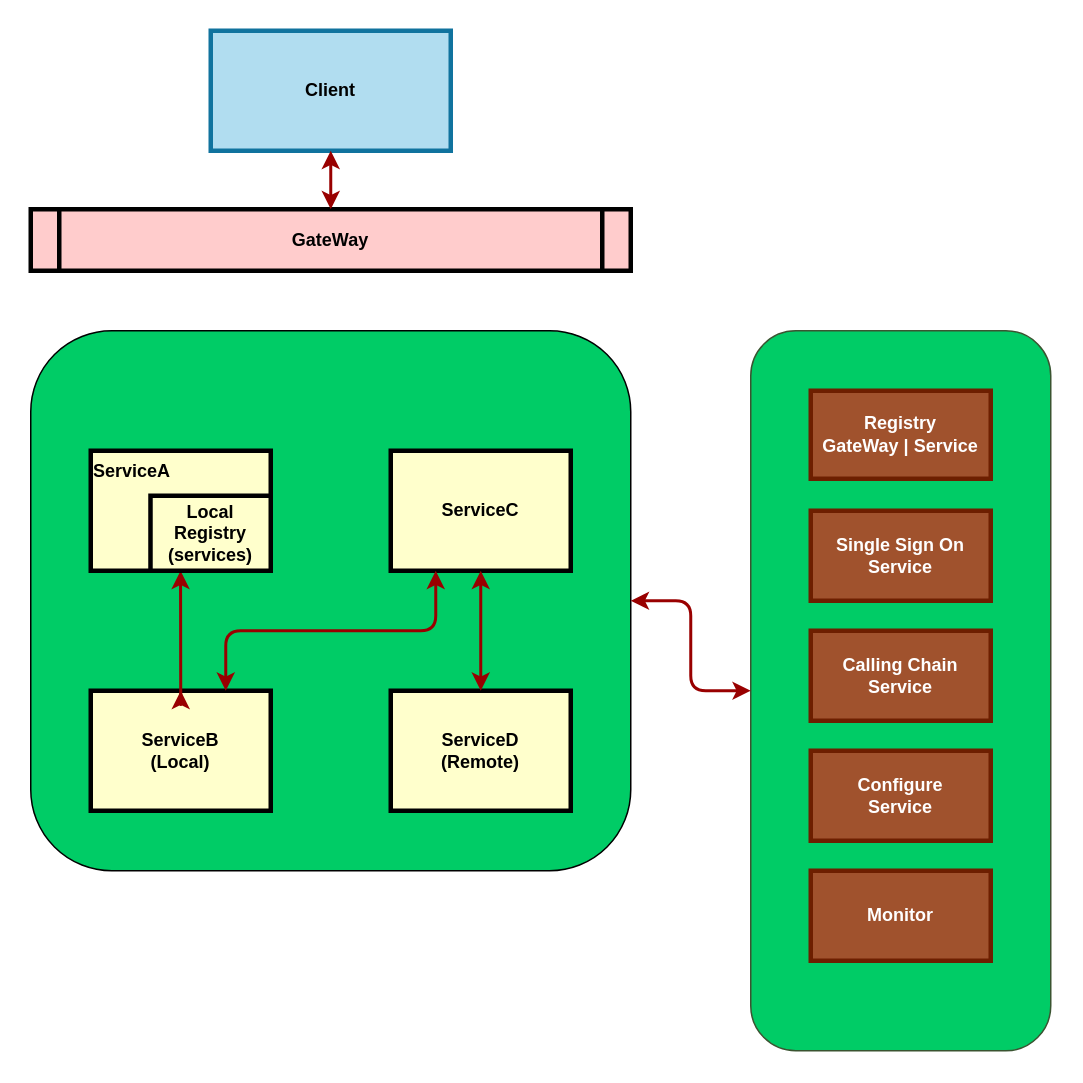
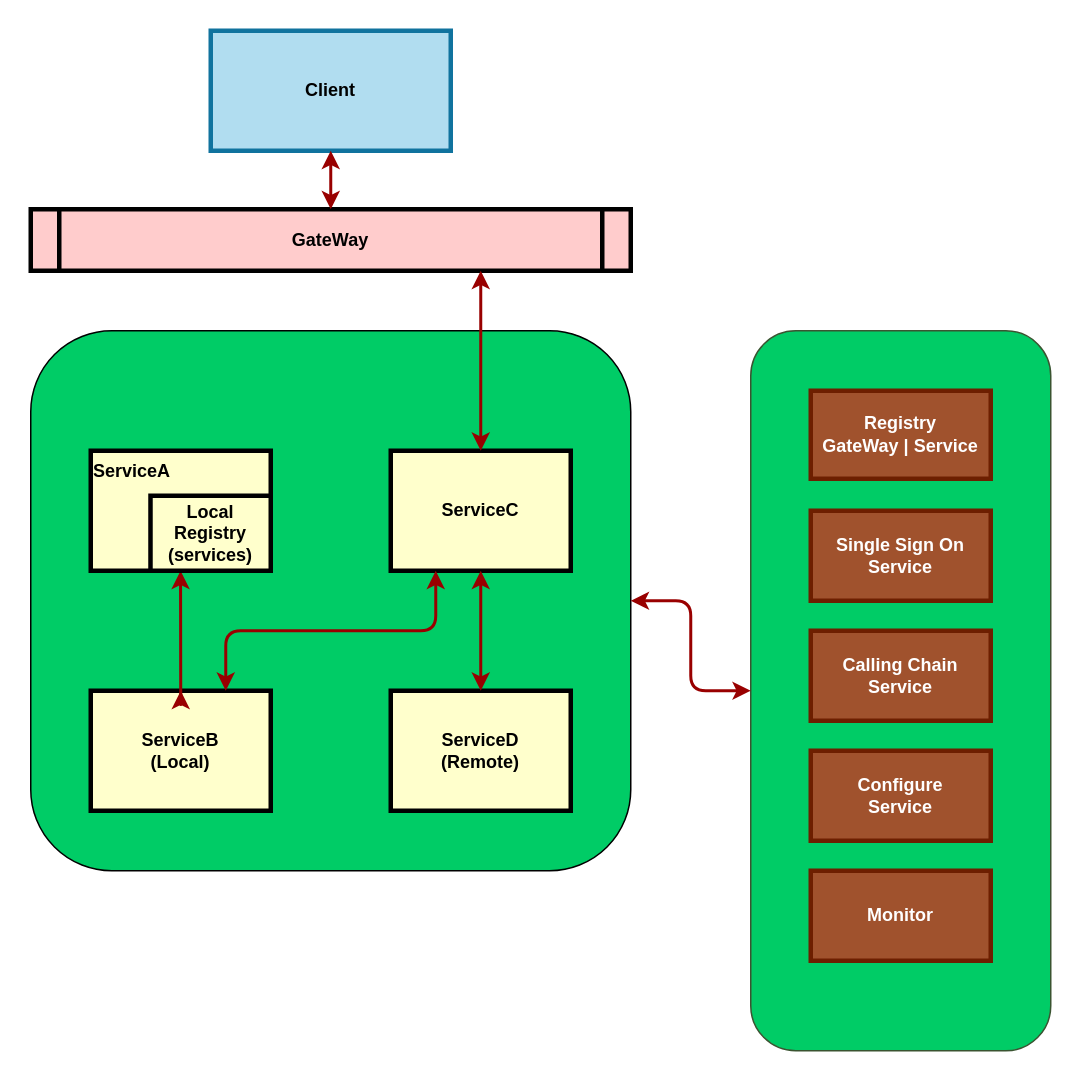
edge "GateWay" -- "ServiceC": added
